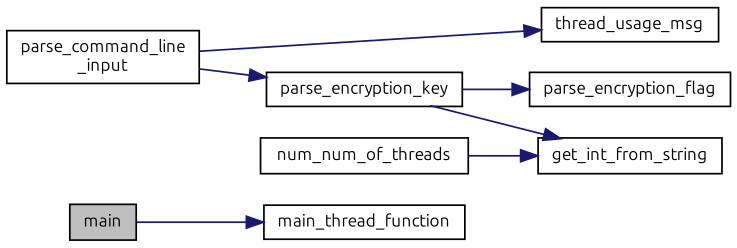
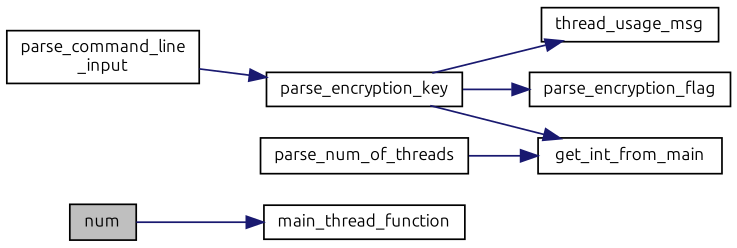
edge "parse_command_line _input" -> "thread_usage_msg": now "parse_encryption_key" -> "thread_usage_msg"
node "num_num_of_threads": label "num_num_of_threads" -> "parse_num_of_threads"
node "get_int_from_string": label "get_int_from_string" -> "get_int_from_main"
node "main": label "main" -> "num"
